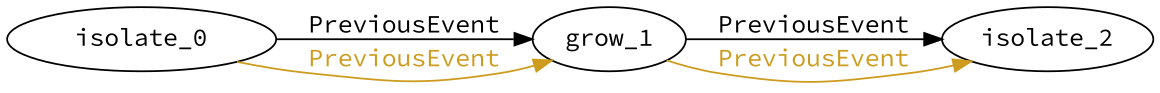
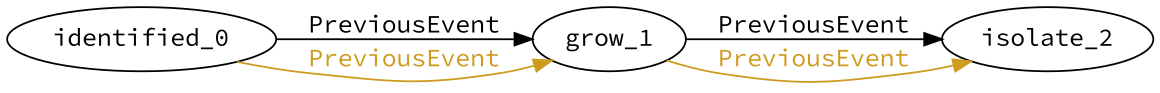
node "isolate_0": label "isolate_0" -> "identified_0"
